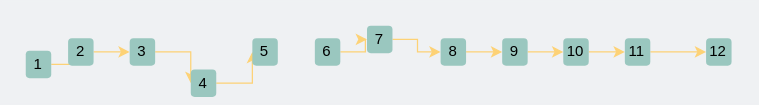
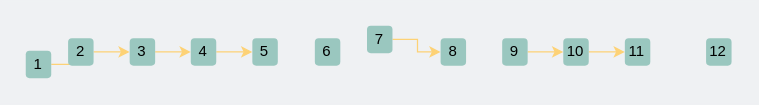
edge "6" -> "7": removed
edge "8" -> "9": removed
edge "11" -> "12": removed
node "4": moved (203, 83) -> (203, 52)
